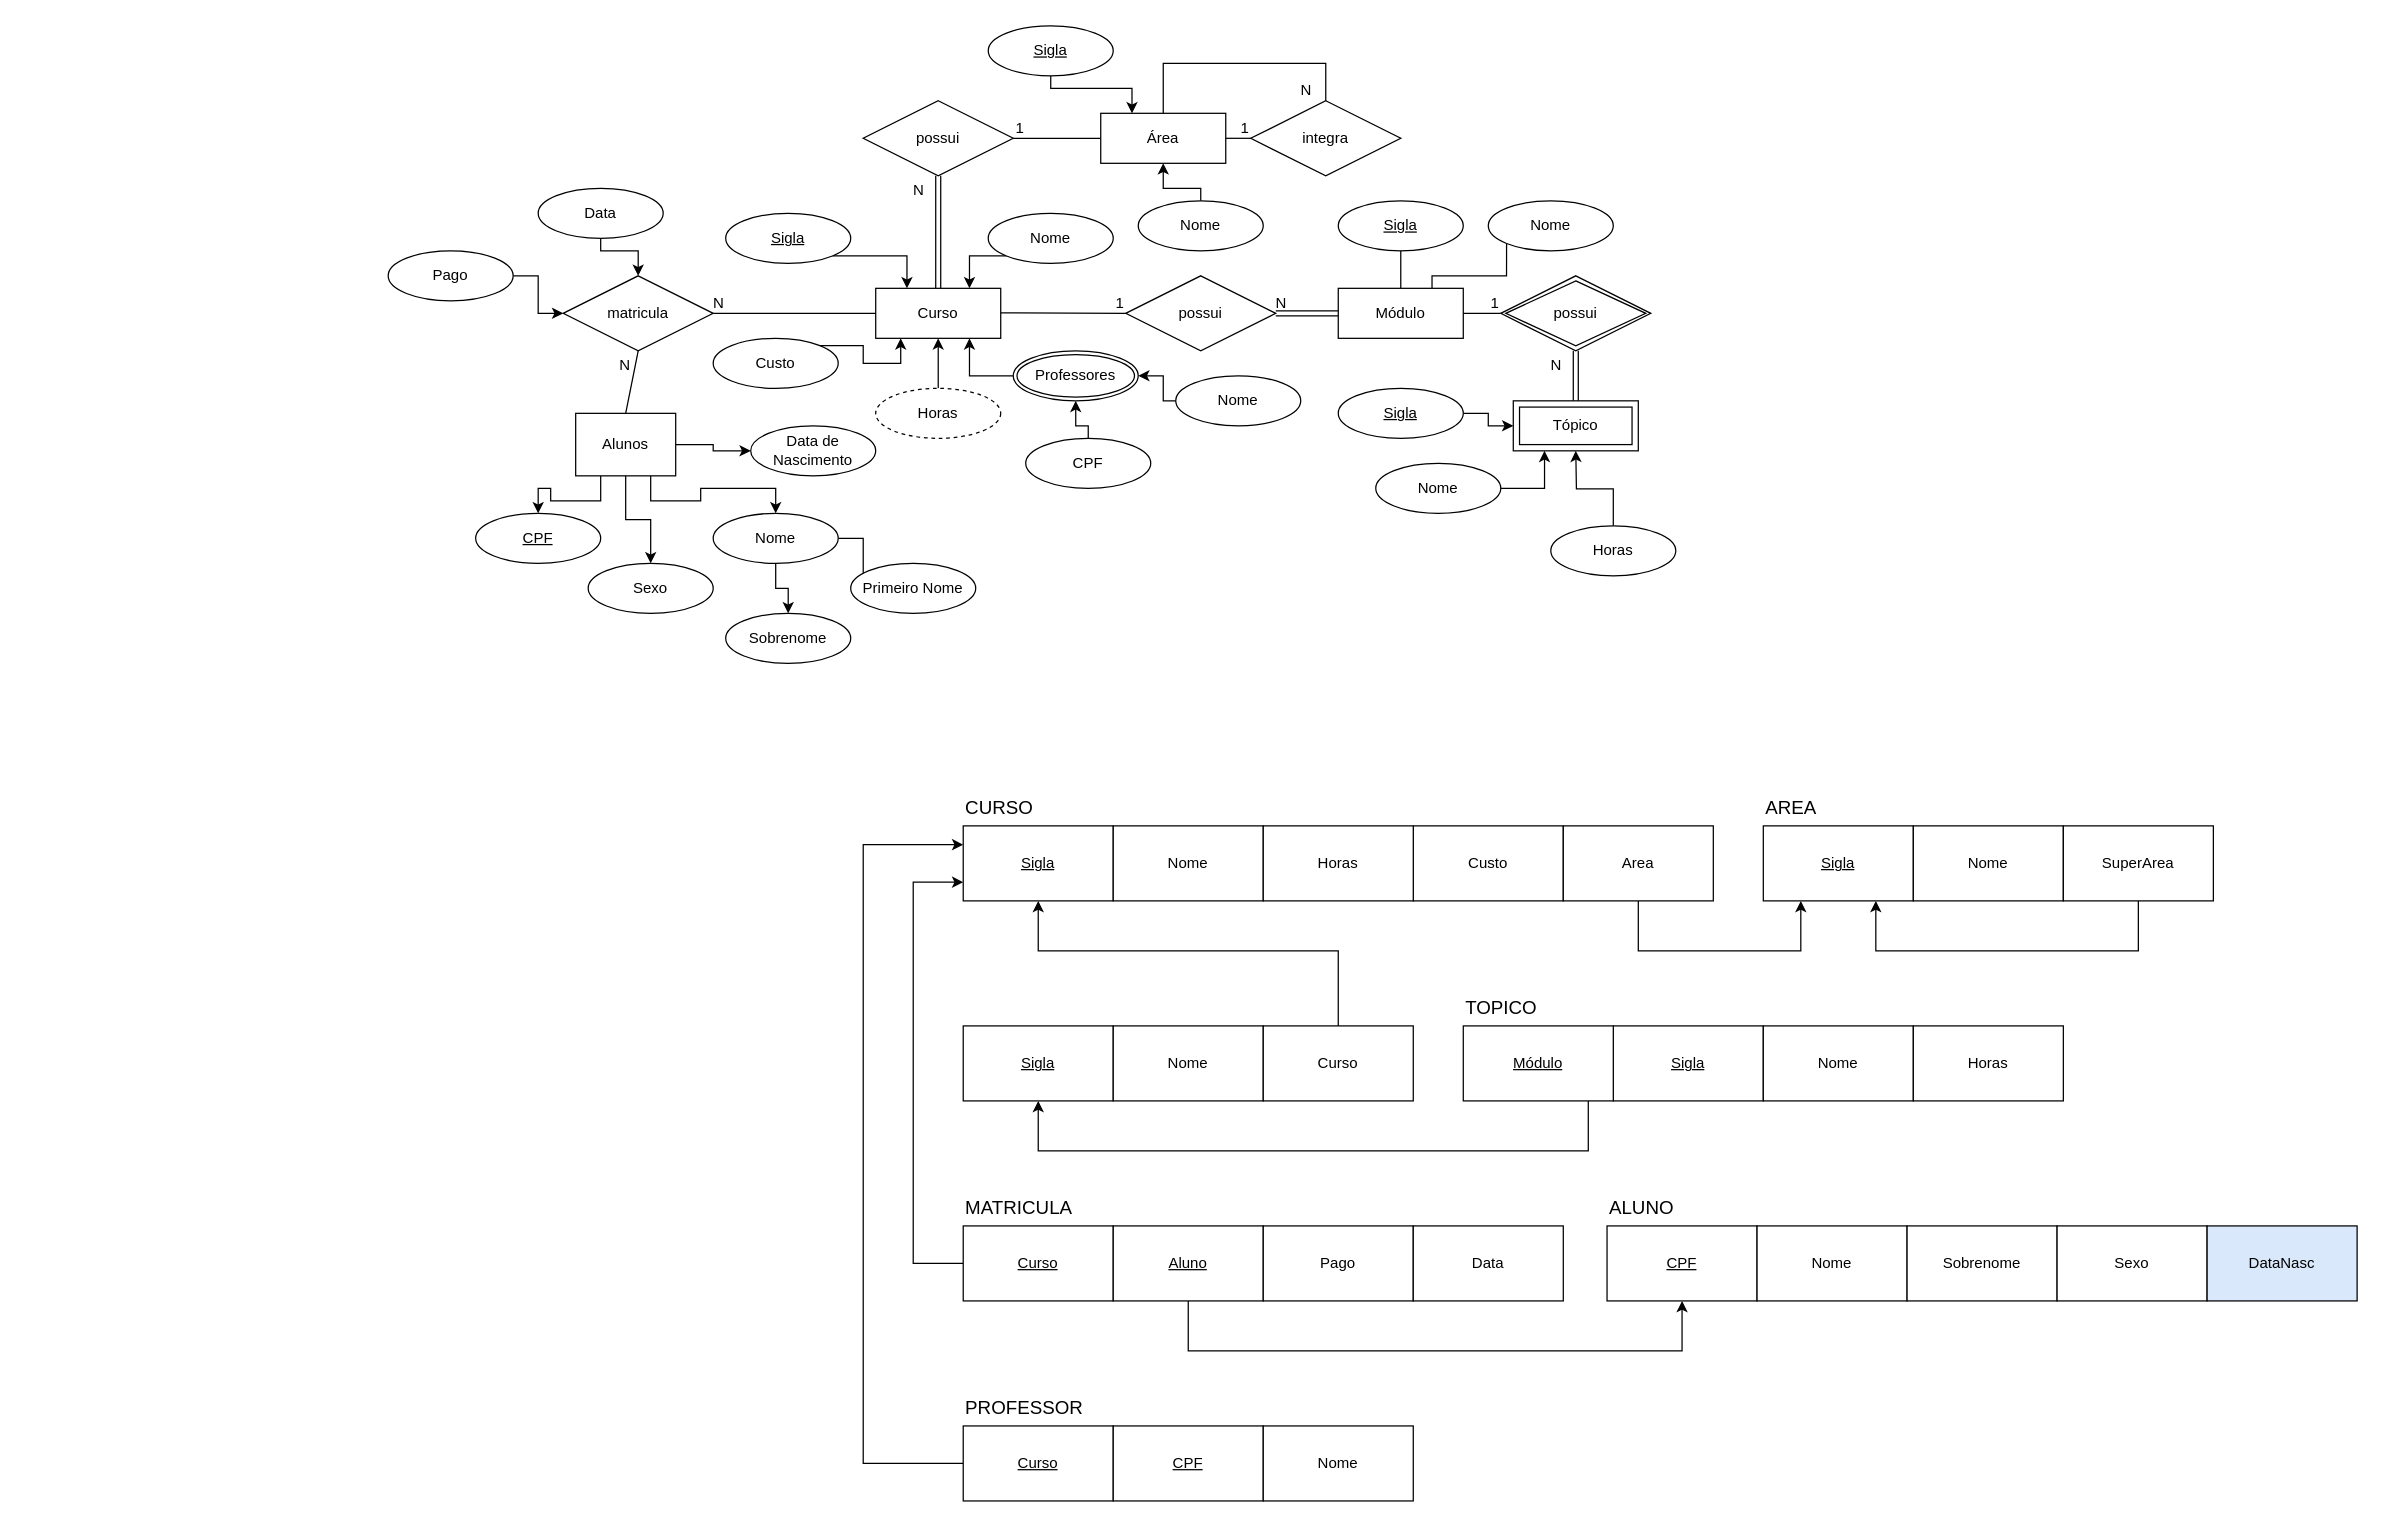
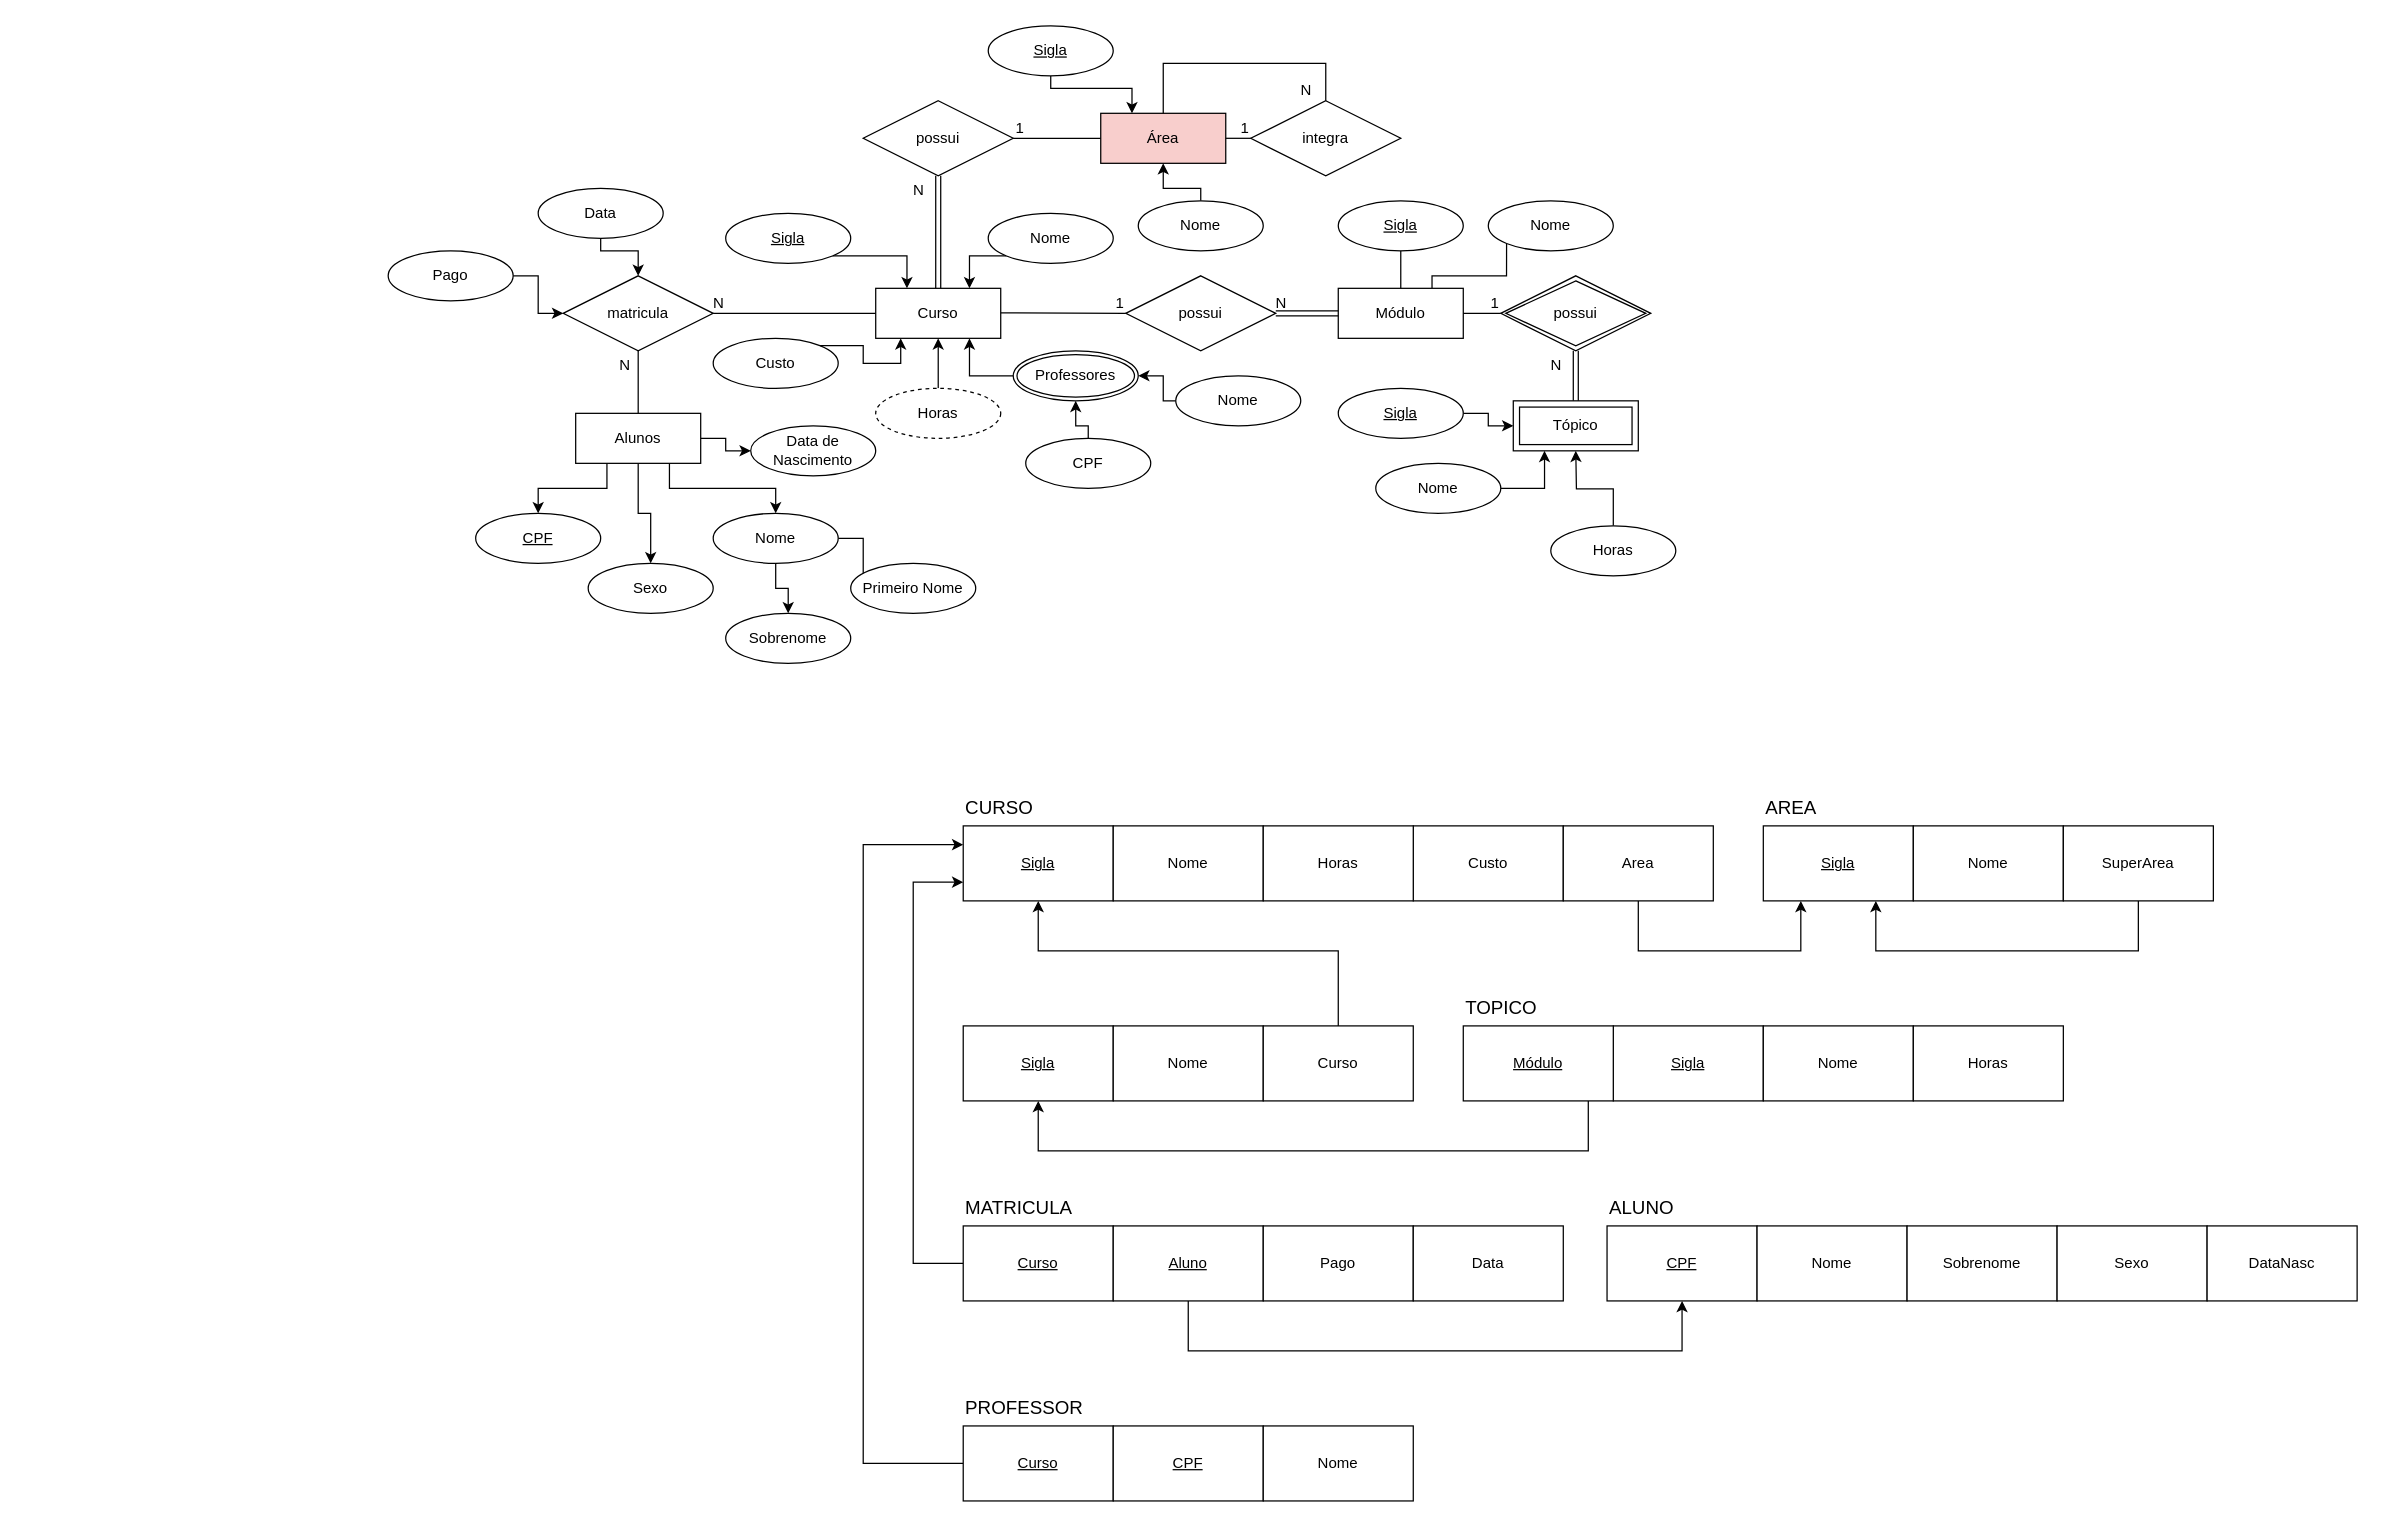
node "Área": fillcolor #ffffff -> #f8cecc
node "Alunos": size 100x63 -> 125x50
node "DataNasc": fillcolor #dae8fc -> #ffffff
